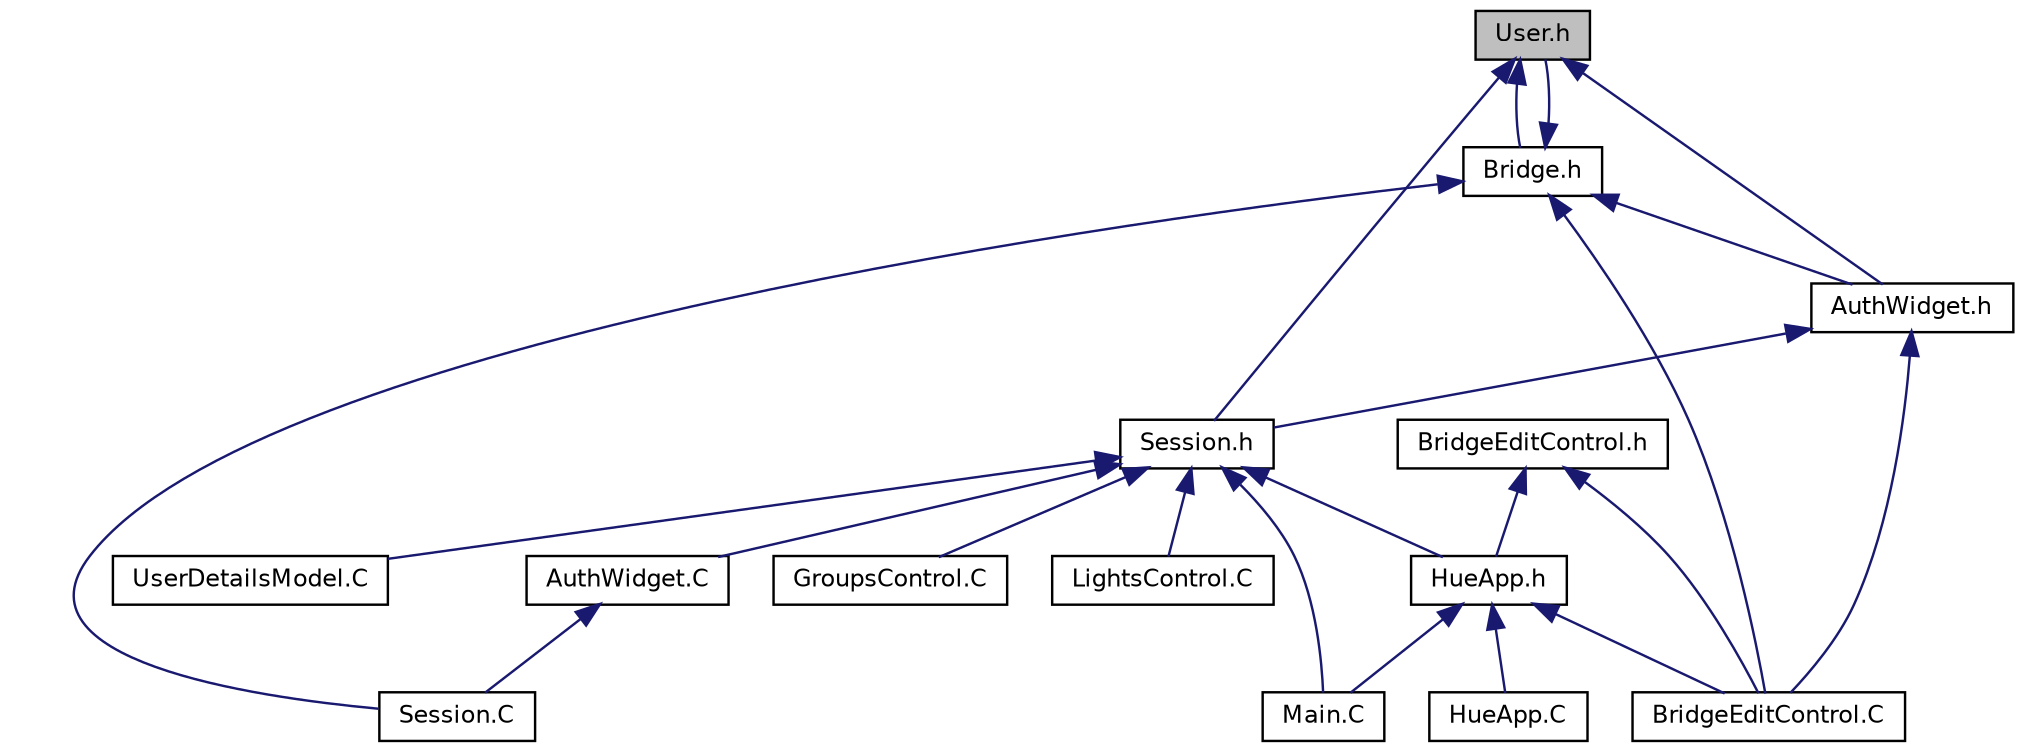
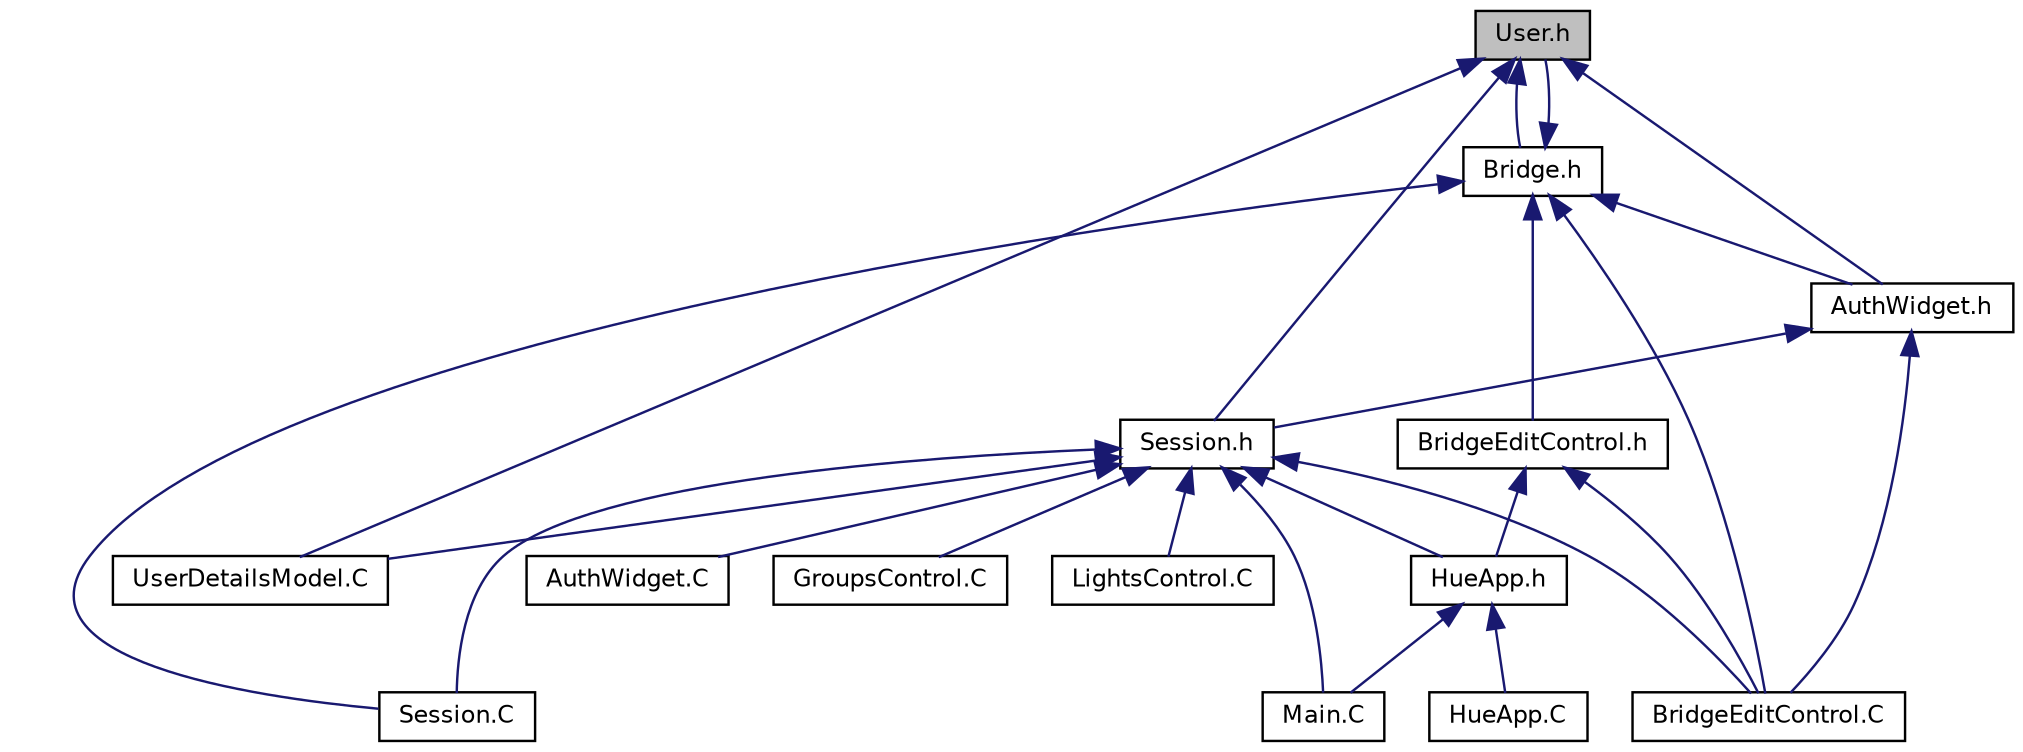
edge "UserDetailsModel.C" -> "User.h": added
edge "BridgeEditControl.h" -> "Bridge.h": added
edge "BridgeEditControl.C" -> "HueApp.h": now "BridgeEditControl.C" -> "Session.h"
edge "Session.C" -> "AuthWidget.C": now "Session.C" -> "Session.h"
